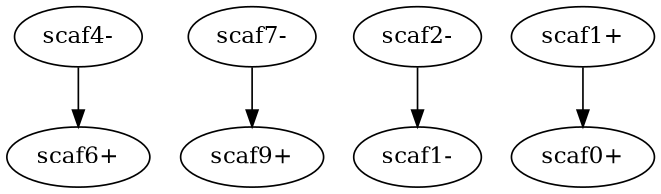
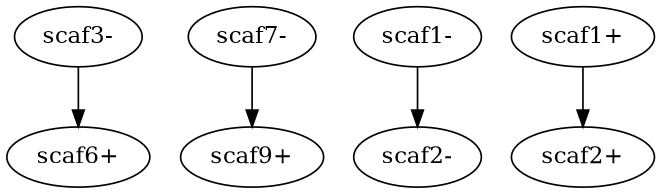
node "scaf4-": label "scaf4-" -> "scaf3-"
edge "scaf2-" -> "scaf1-": reversed
node "scaf0+": label "scaf0+" -> "scaf2+"
